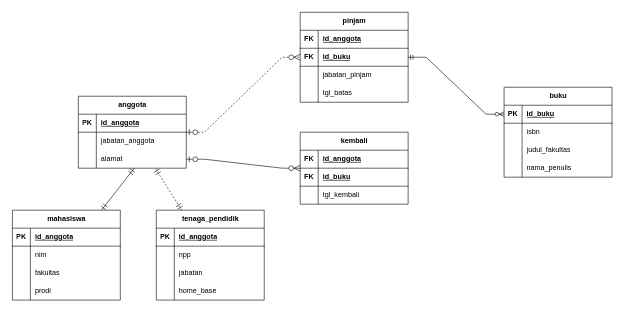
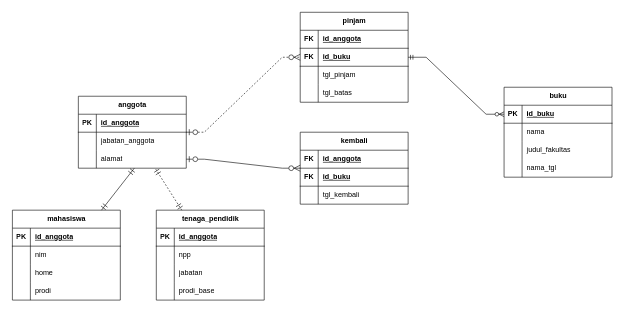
node "jabatan_pinjam": label "jabatan_pinjam" -> "tgl_pinjam"
node "isbn": label "isbn" -> "nama"
node "nama_penulis": label "nama_penulis" -> "nama_tgl"
node "fakultas": label "fakultas" -> "home"
node "home_base": label "home_base" -> "prodi_base"
